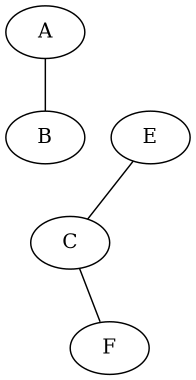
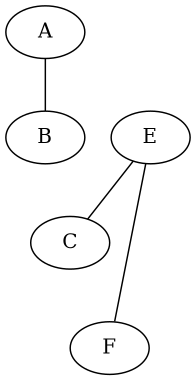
edge "C" -- "F": now "E" -- "F"
